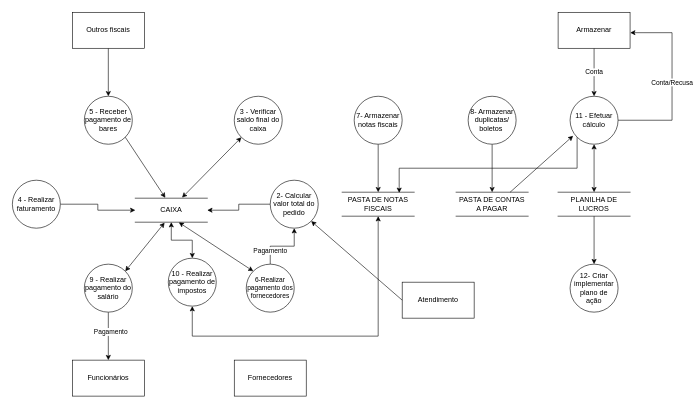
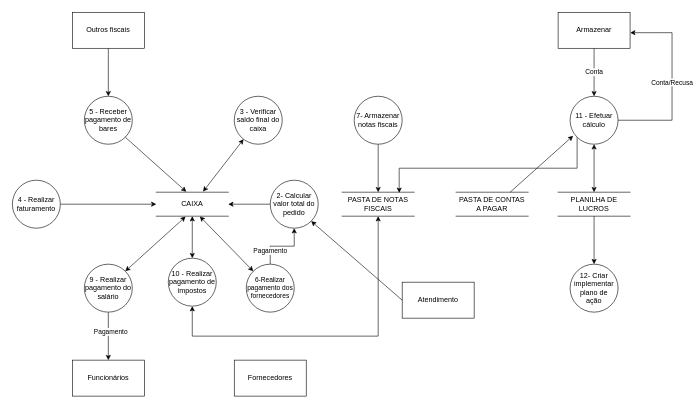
node "8- Armazenar duplicatas/ boletos": removed
edge "8- Armazenar duplicatas/ boletos" -> "PASTA DE CONTAS A PAGAR": removed
node "CAIXA": moved (171, 210) -> (192, 204)
